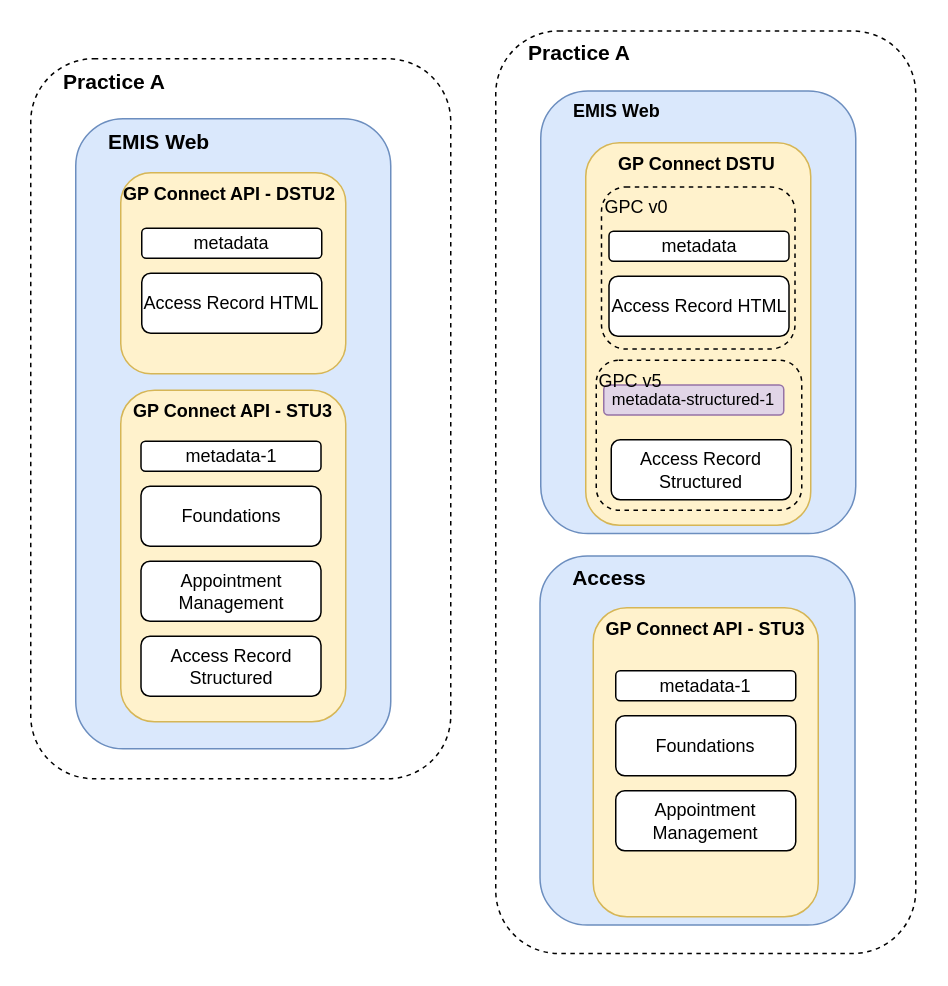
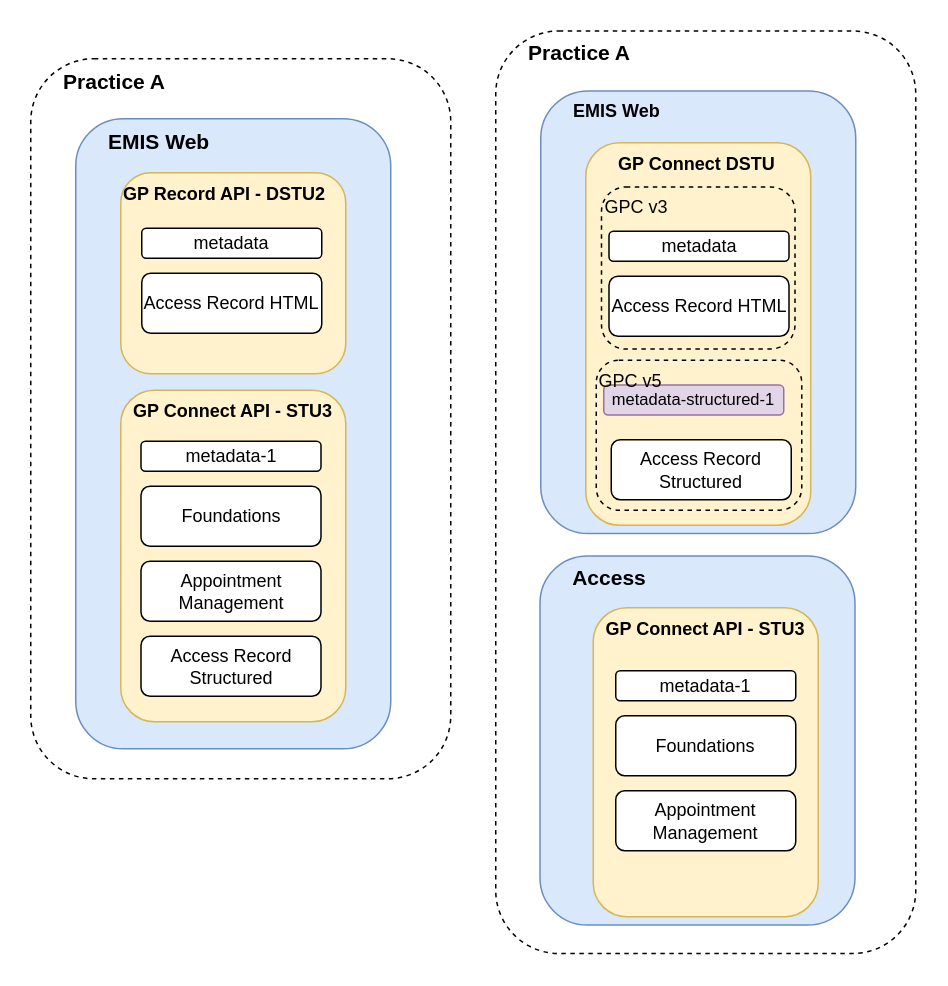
node "GP Connect API - DSTU2": label "GP Connect API - DSTU2" -> "GP Record API - DSTU2"
node "GPC v0": label "GPC v0" -> "GPC v3"
